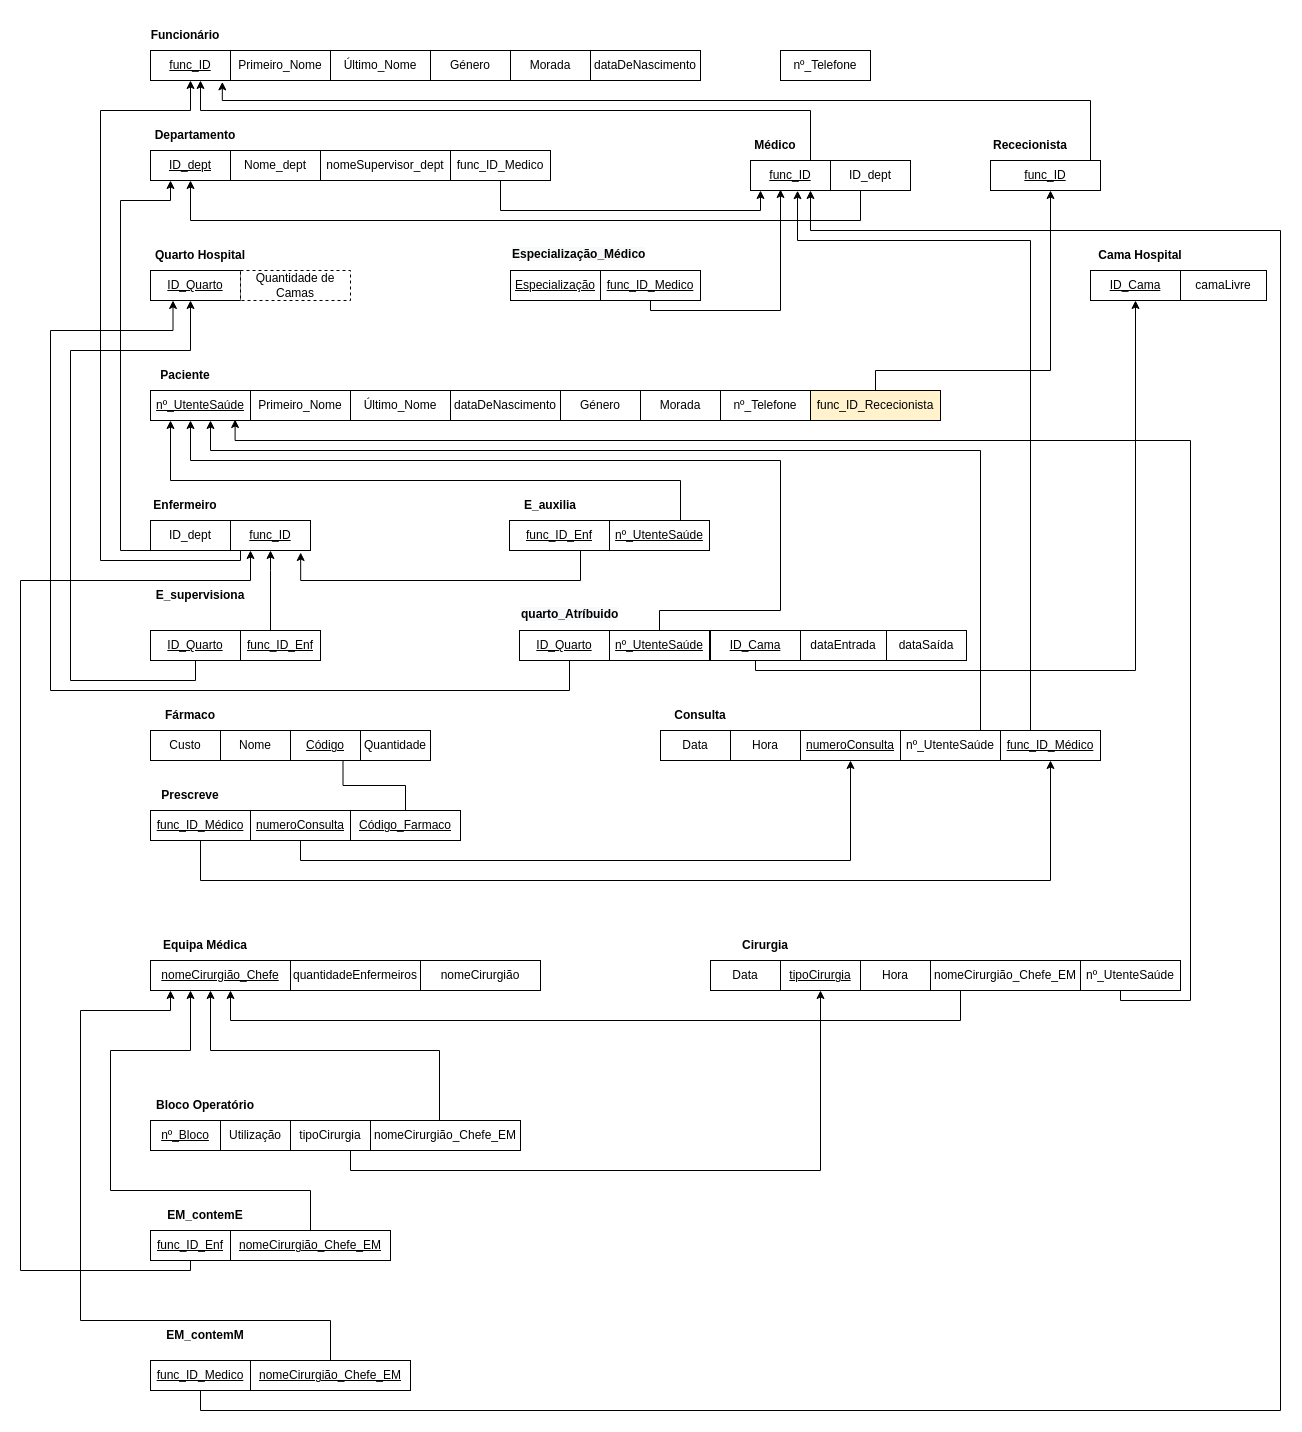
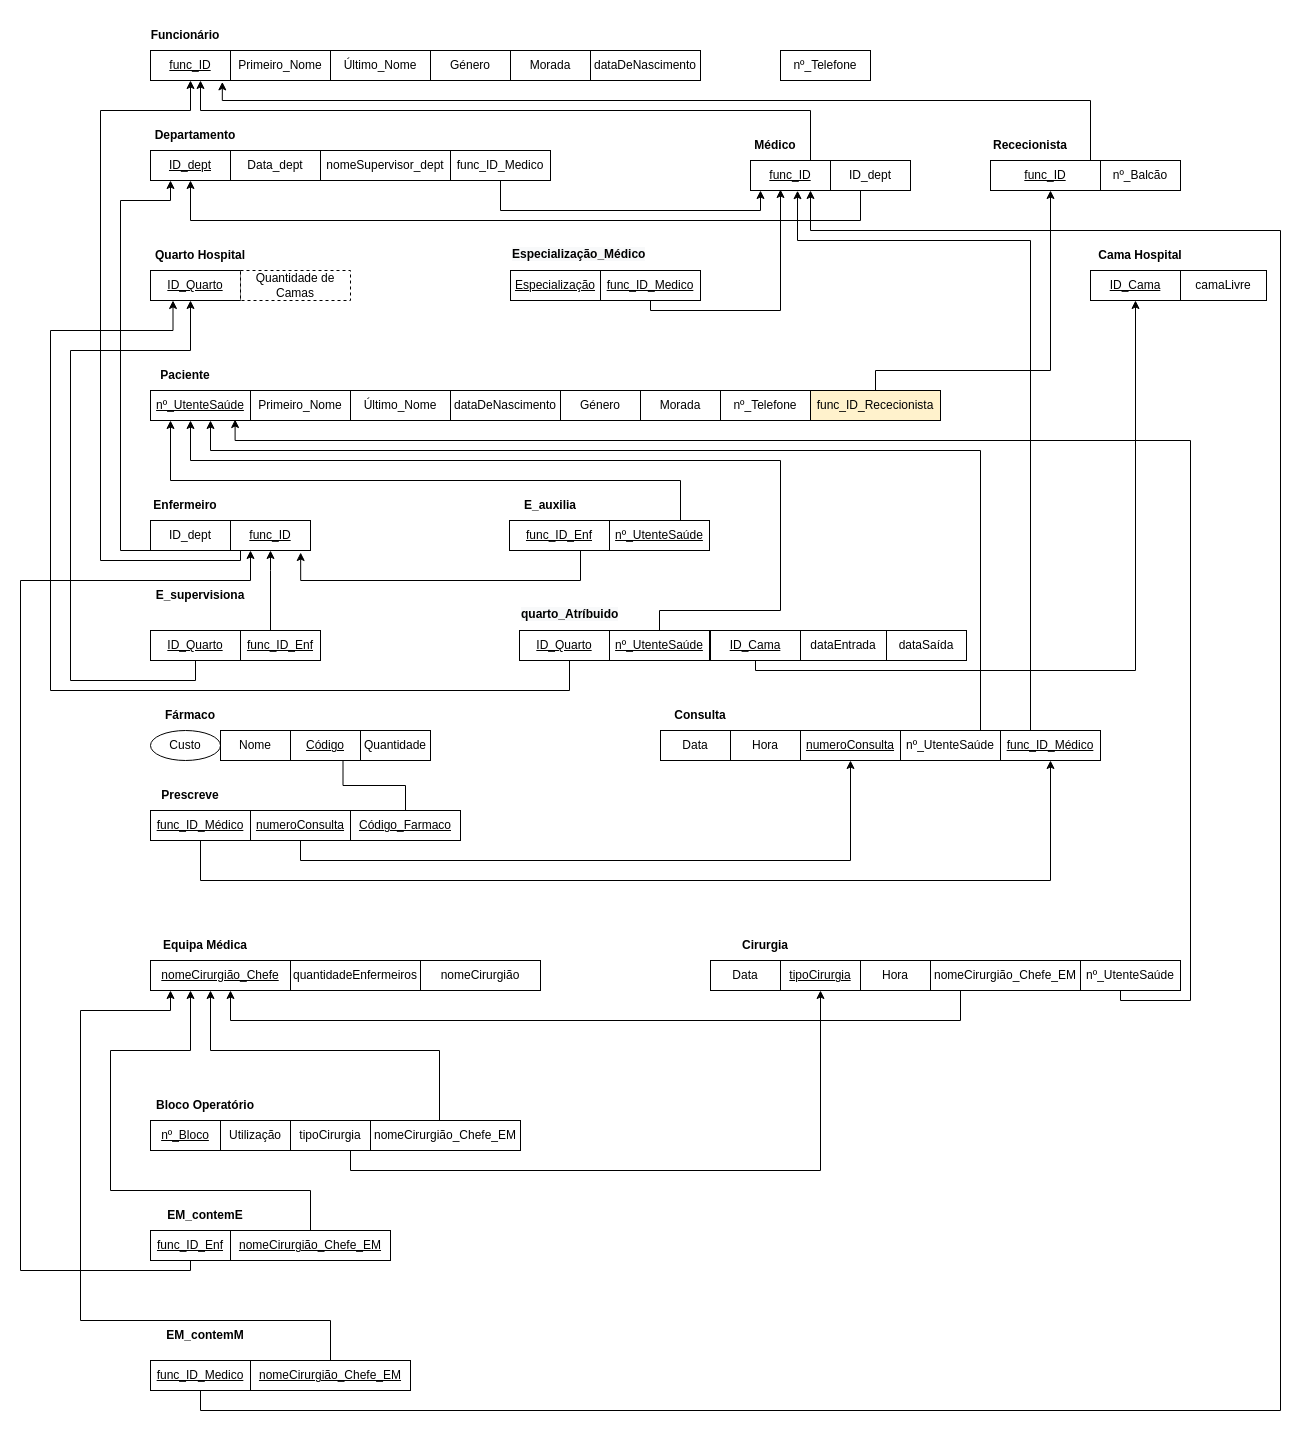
node "Nome_dept": label "Nome_dept" -> "Data_dept"
node "nº_Balcão": added
node "Custo": shape rectangle -> ellipse
